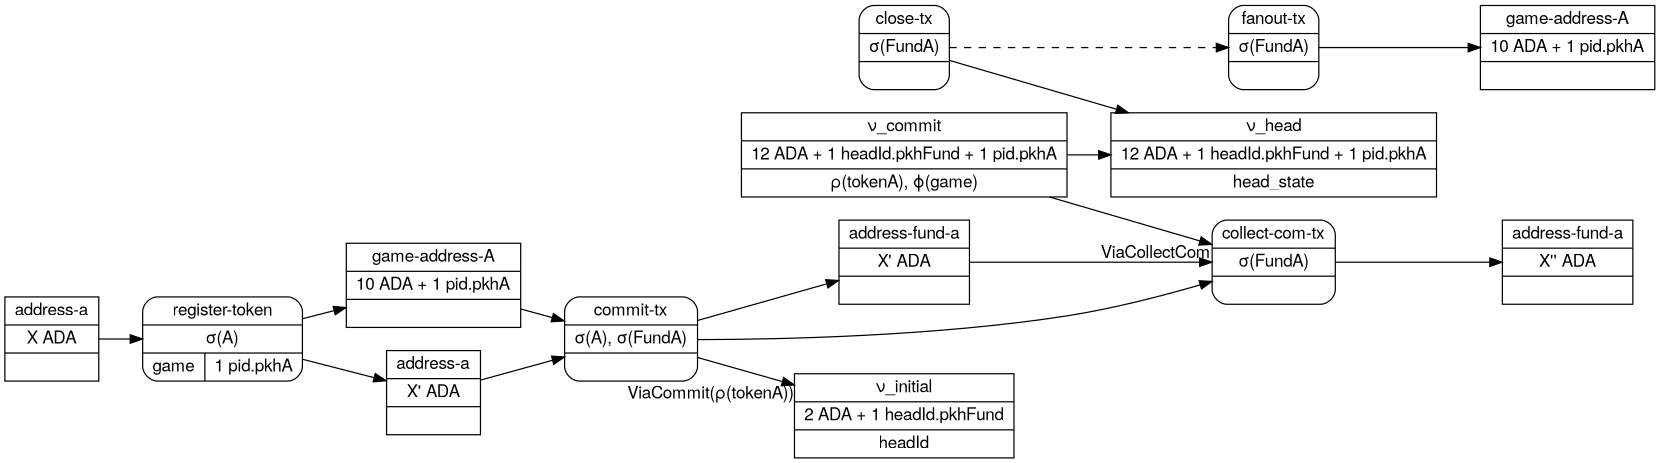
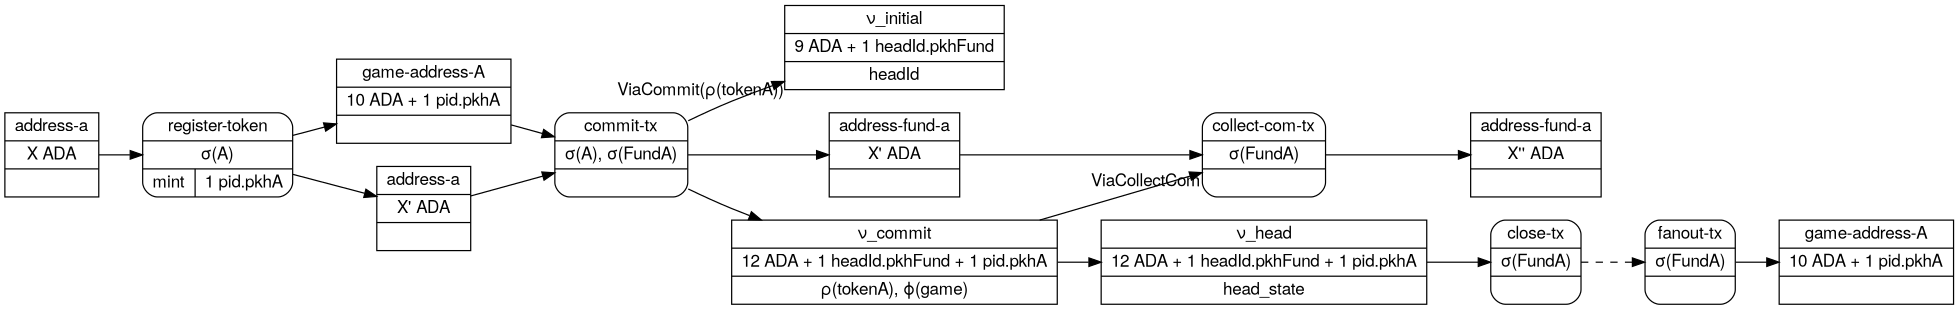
edge "close-tx" -> "ν_head": reversed
edge "commit-tx" -> "collect-com-tx": now "commit-tx" -> "ν_commit"
node "register-token": text "game" -> "mint"
node "ν_initial": text "2 ADA + 1 headId.pkhFund" -> "9 ADA + 1 headId.pkhFund"
